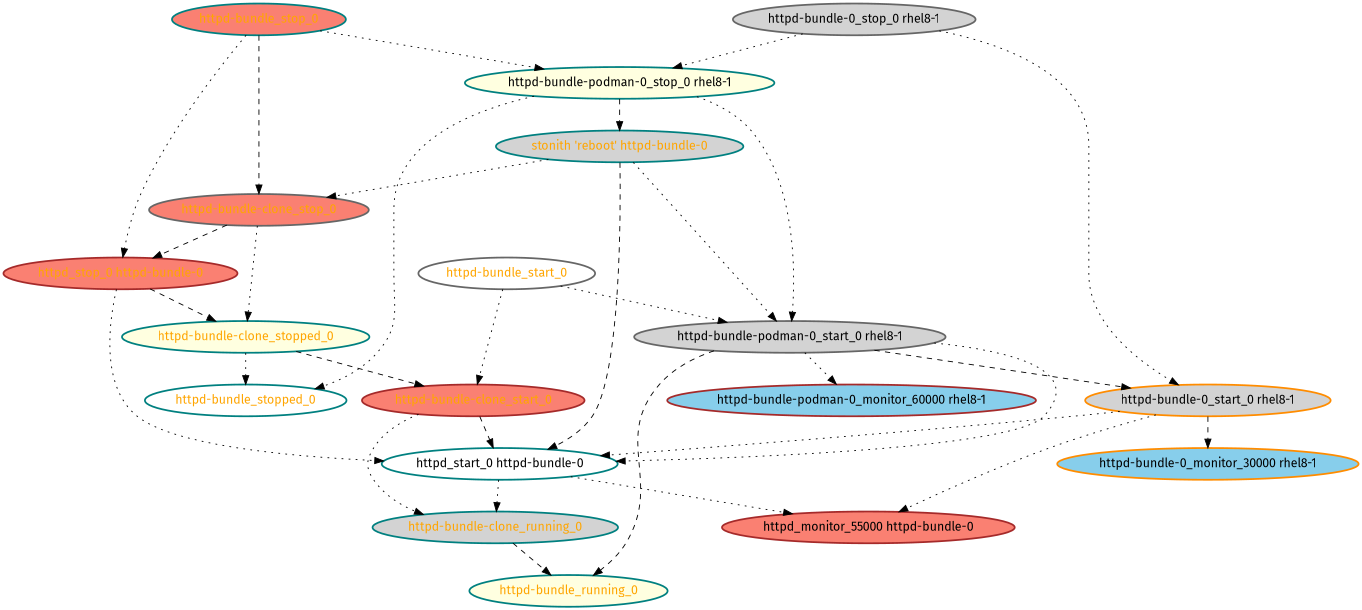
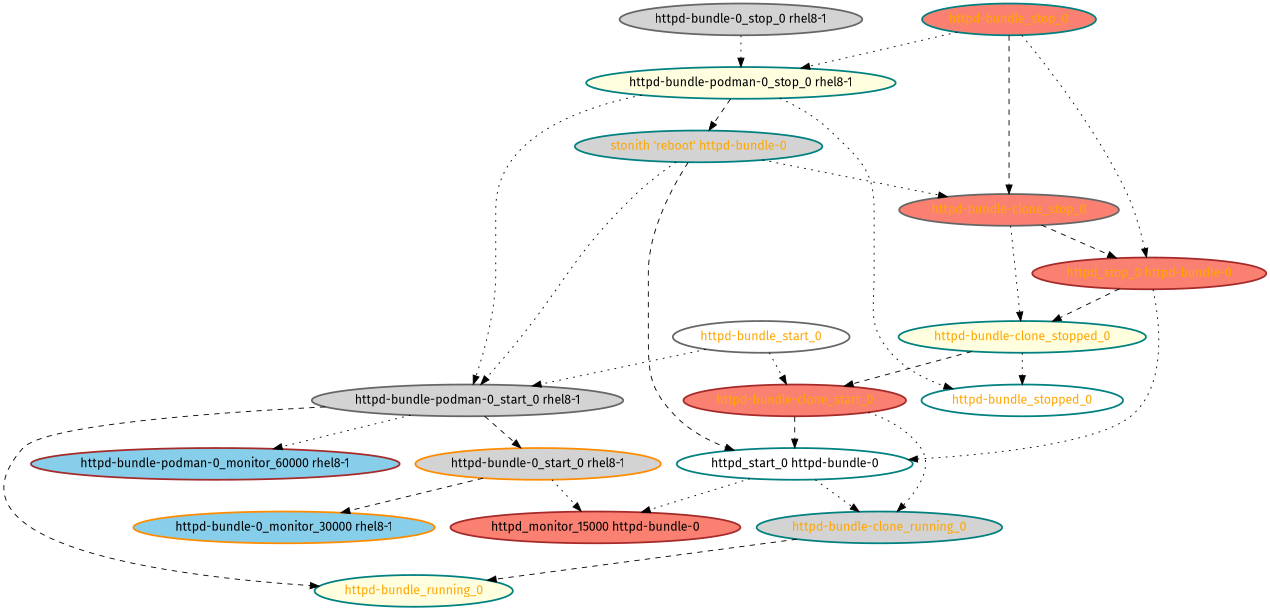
edge "httpd-bundle-0_stop_0 rhel8-1" -> "httpd-bundle-0_start_0 rhel8-1": removed
edge "httpd-bundle-0_start_0 rhel8-1" -> "httpd_start_0 httpd-bundle-0": removed
edge "httpd-bundle-podman-0_start_0 rhel8-1" -> "httpd_start_0 httpd-bundle-0": removed
node "httpd_monitor_55000 httpd-bundle-0": label "httpd_monitor_55000 httpd-bundle-0" -> "httpd_monitor_15000 httpd-bundle-0"
